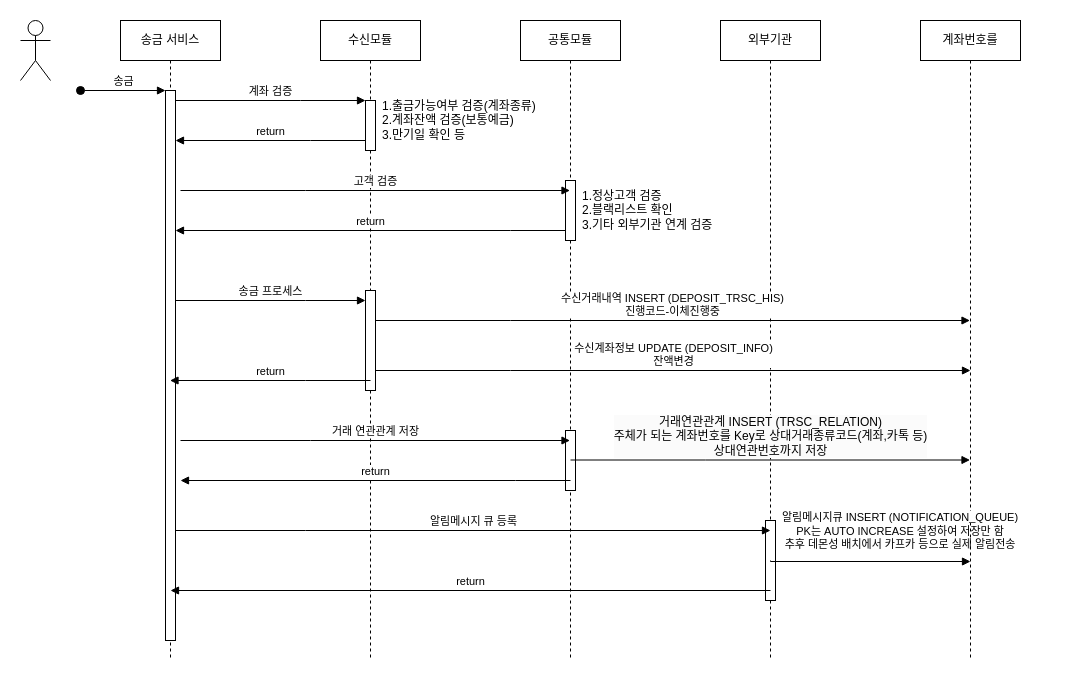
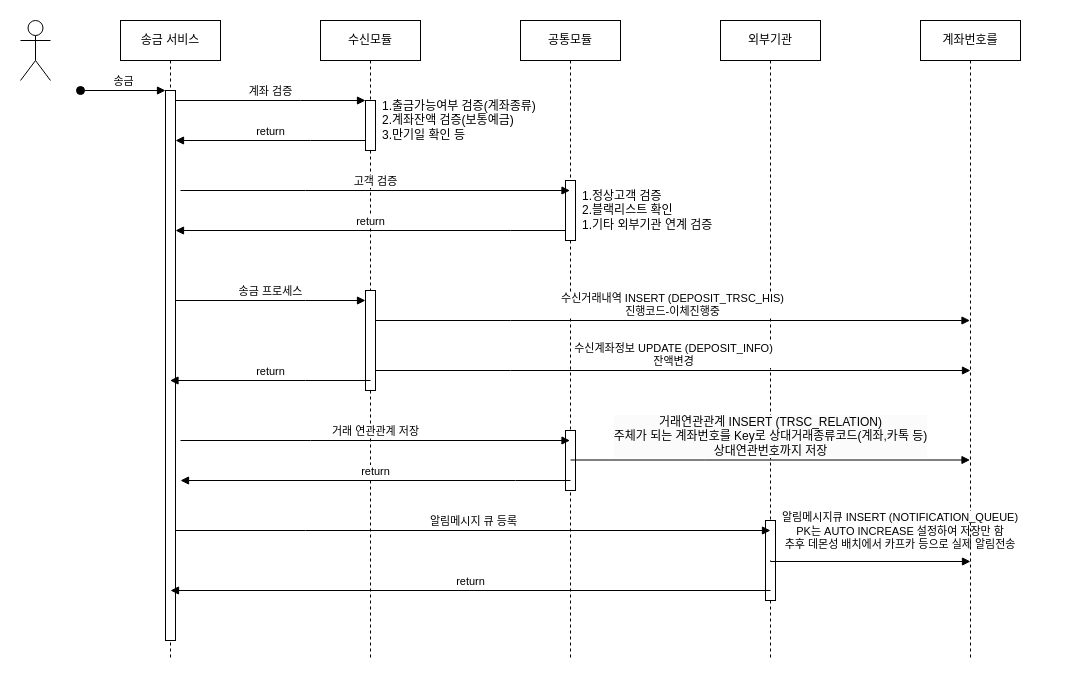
node "1.정상고객 검증 2.블랙리스트 확인 3.기타 외부기관 연계 검증": label "1.정상고객 검증 2.블랙리스트 확인 3.기타 외부기관 연계 검증" -> "1.정상고객 검증 2.블랙리스트 확인 1.기타 외부기관 연계 검증"
